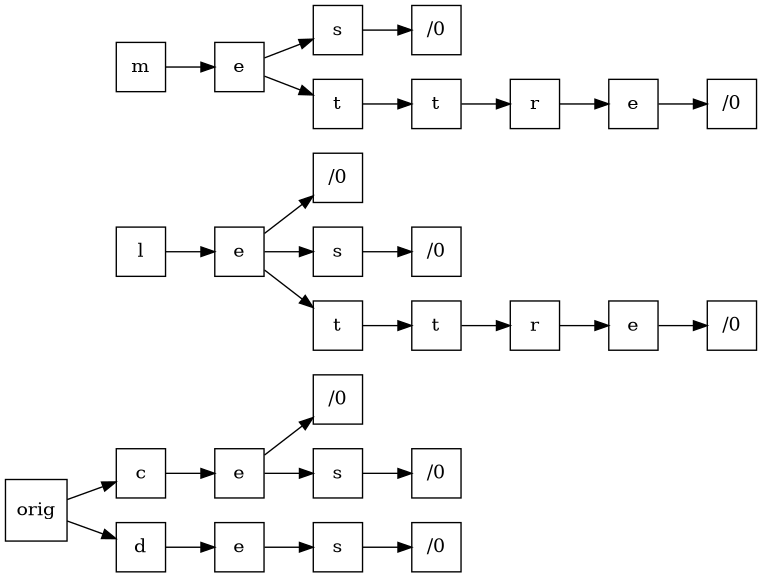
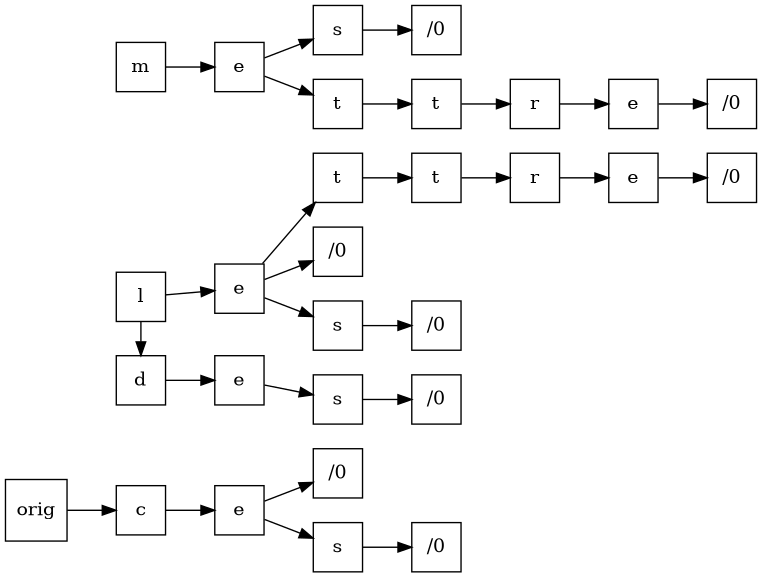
edge "orig" -> "d": now "l" -> "d"
